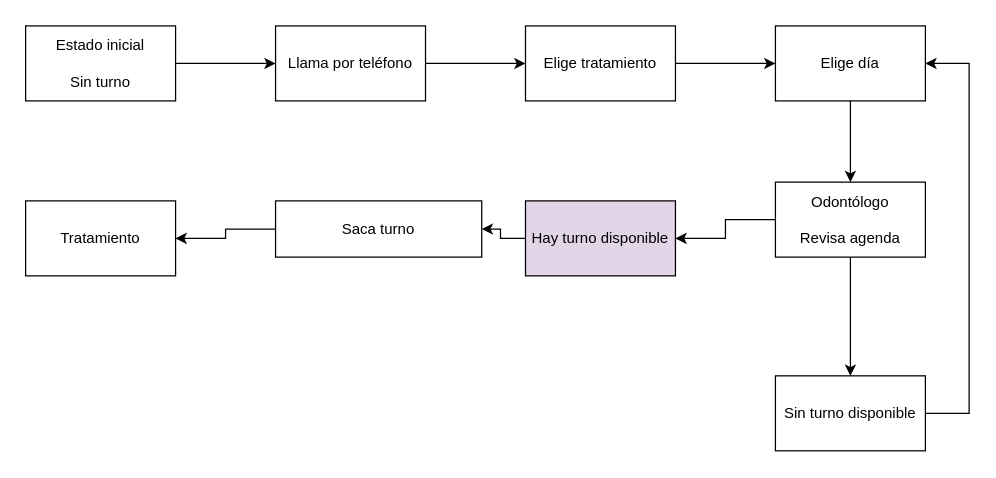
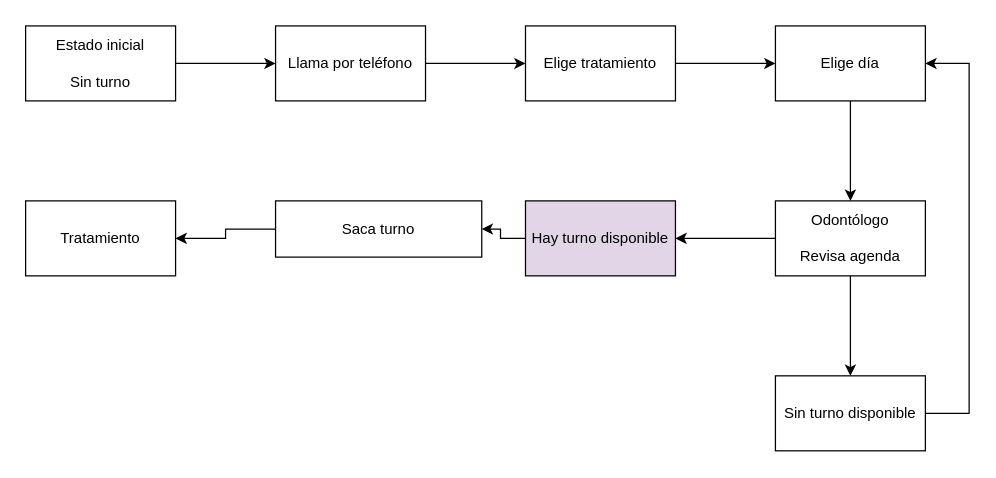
node "Odontólogo Revisa agenda": moved (851, 219) -> (851, 238)
